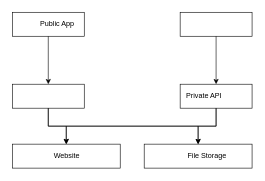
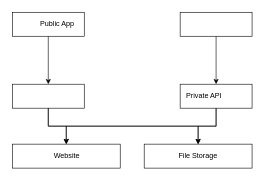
node "File Storage": moved (207, 156) -> (198, 156)
